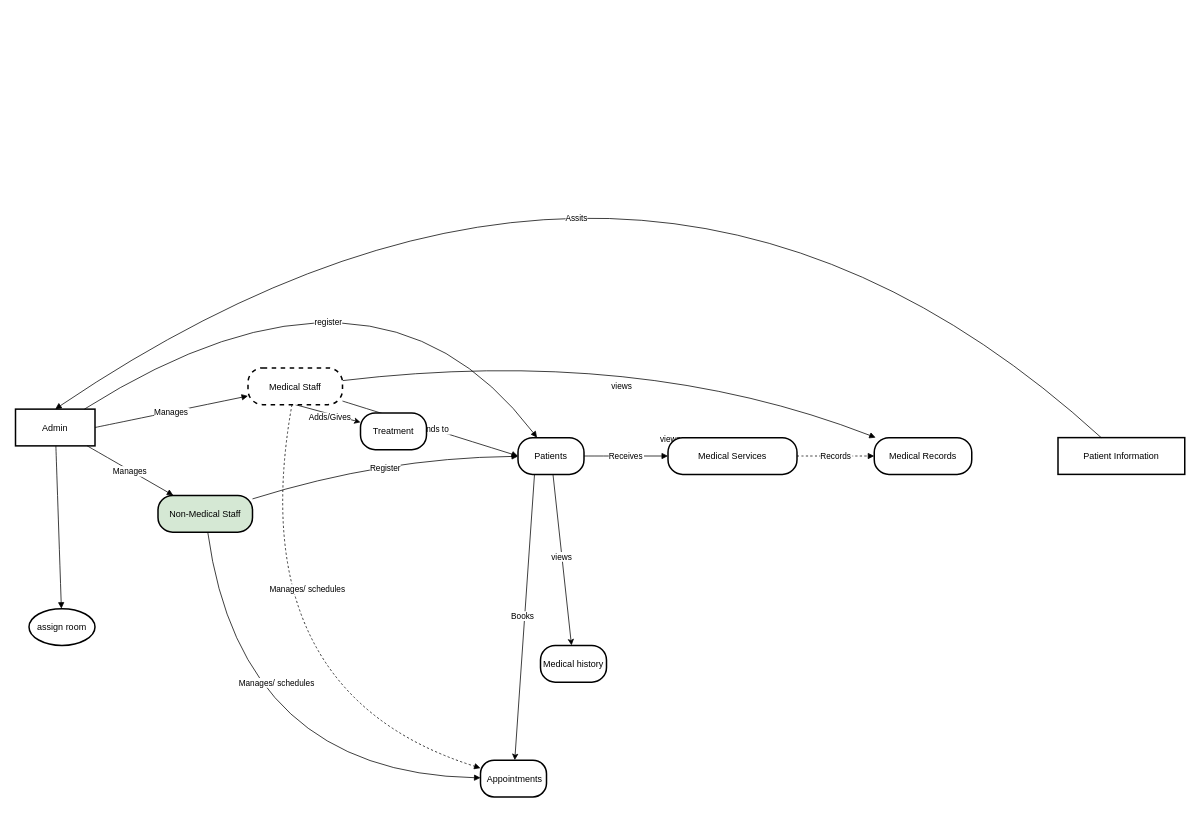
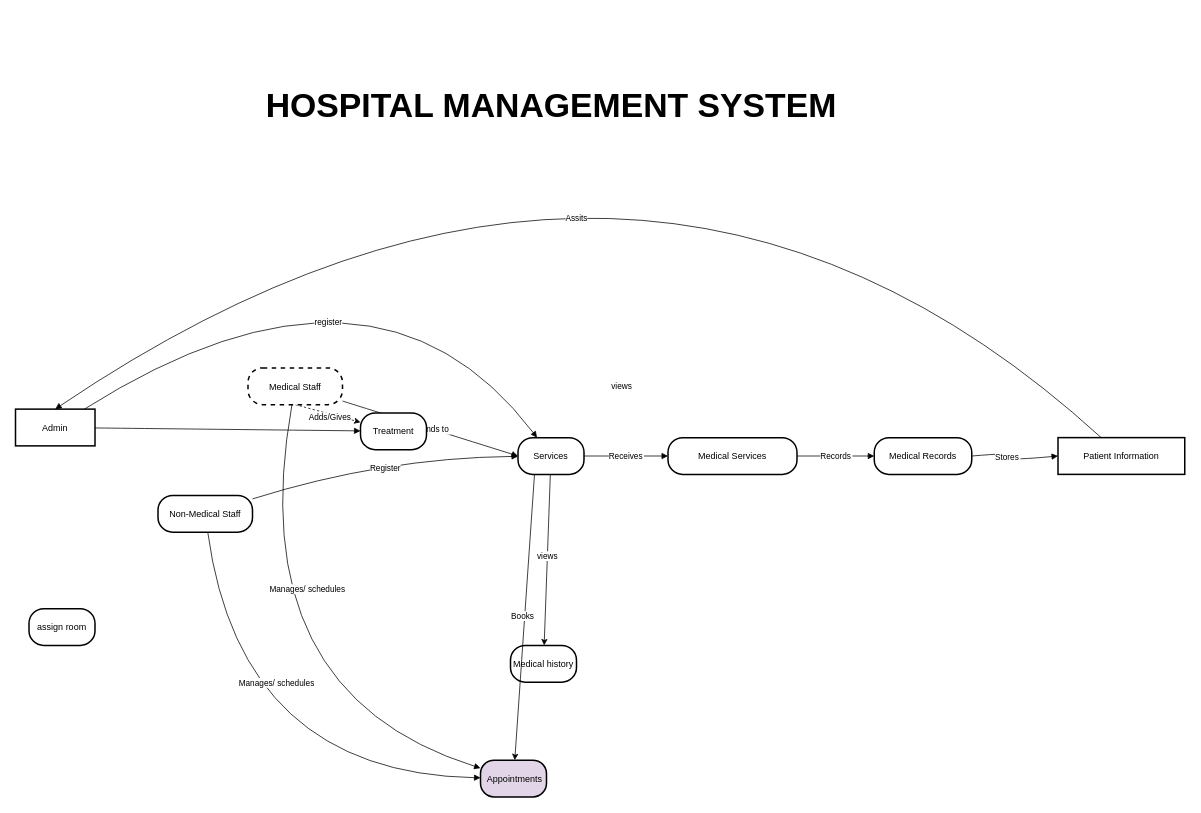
node "HOSPITAL MANAGEMENT SYSTEM": added
edge "Medical Staff" -> "Medical Records": removed, label "views"
edge "Medical Staff" -> "Treatment": style solid -> dashed
edge "Admin" -> "Medical Staff": removed, label "Manages"
node "Patients": label "Patients" -> "Services"
edge "Medical Services" -> "Medical Records": style dashed -> solid
edge "Medical Records" -> "Patient Information": added, label "Stores"
edge "Admin" -> "Non-Medical Staff": removed, label "Manages"
node "Non-Medical Staff": fillcolor #d5e8d4 -> #ffffff
edge "Admin" -> "assign room": now "Admin" -> "Treatment"
node "assign room": shape ellipse -> rounded rectangle
node "Medical history": moved (573, 664) -> (543, 664)
edge "Medical Staff" -> "Appointments": style dashed -> solid
node "Appointments": fillcolor #ffffff -> #e1d5e7
